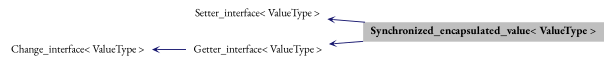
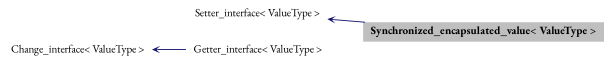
edge "Synchronized_encapsulated_value< ValueType >" -> "Getter_interface< ValueType >": removed
